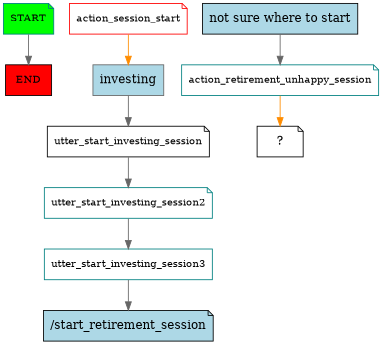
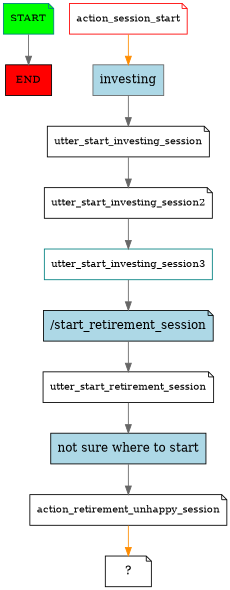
node "action_retirement_unhappy_session": color teal -> black
node "utter_start_investing_session2": color teal -> black
node "utter_start_retirement_session": added
